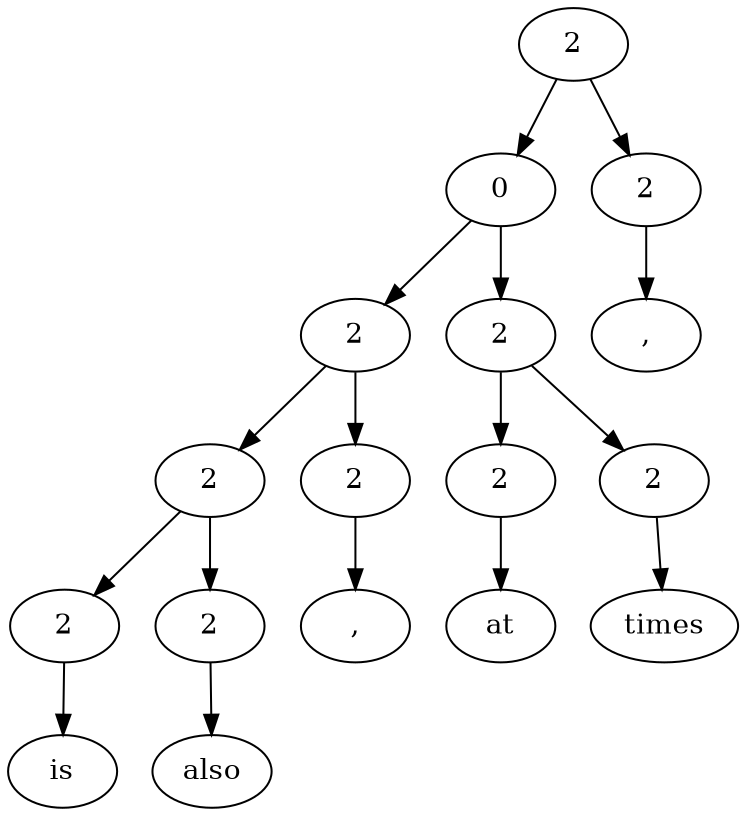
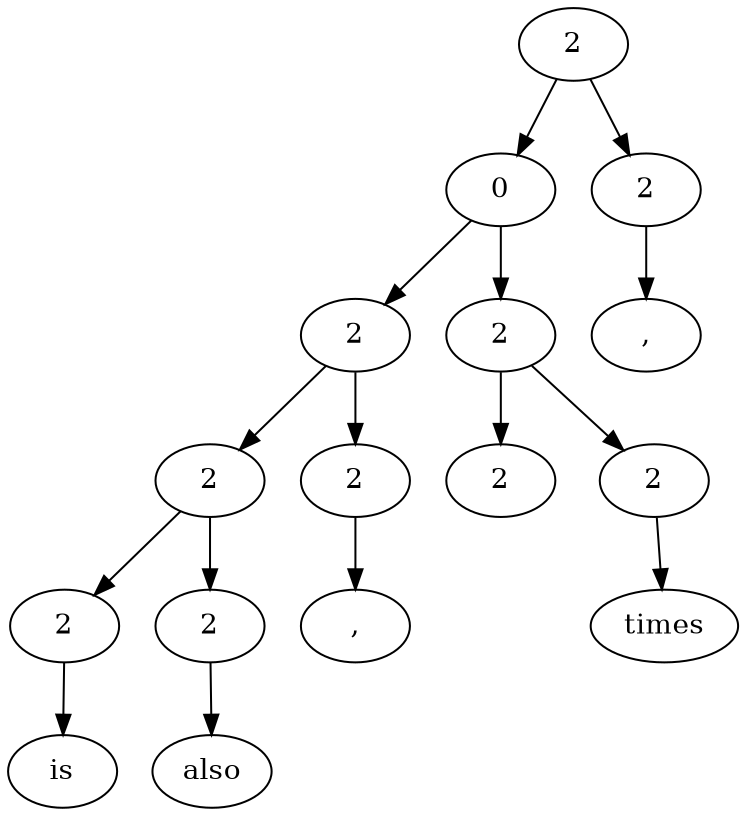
node "at": removed
